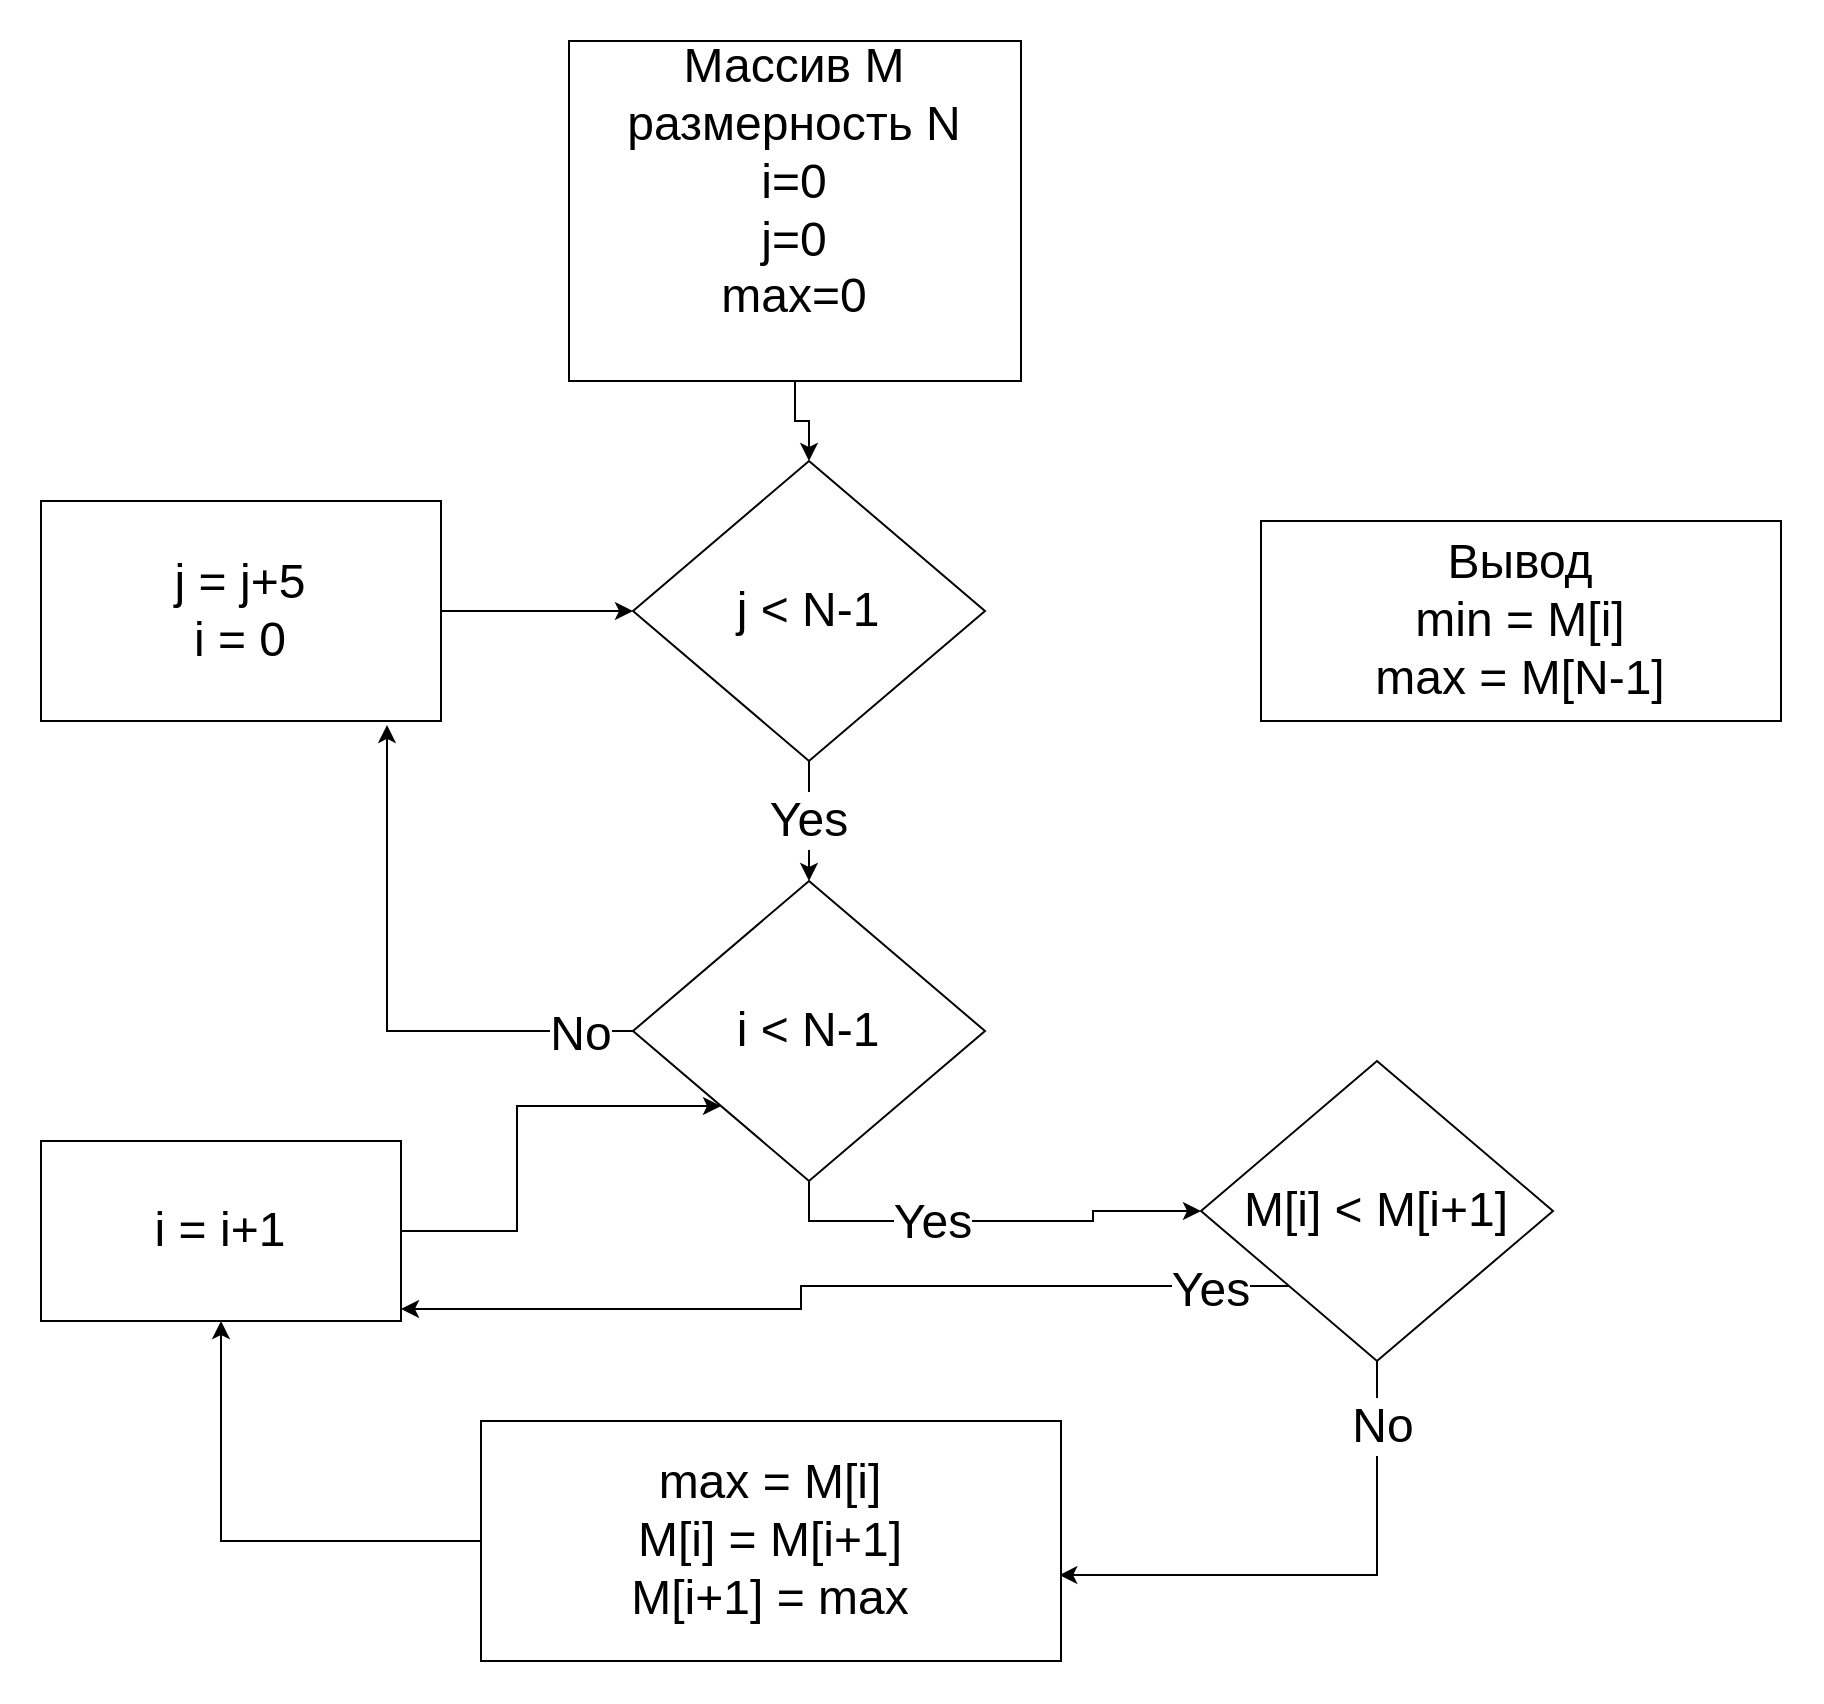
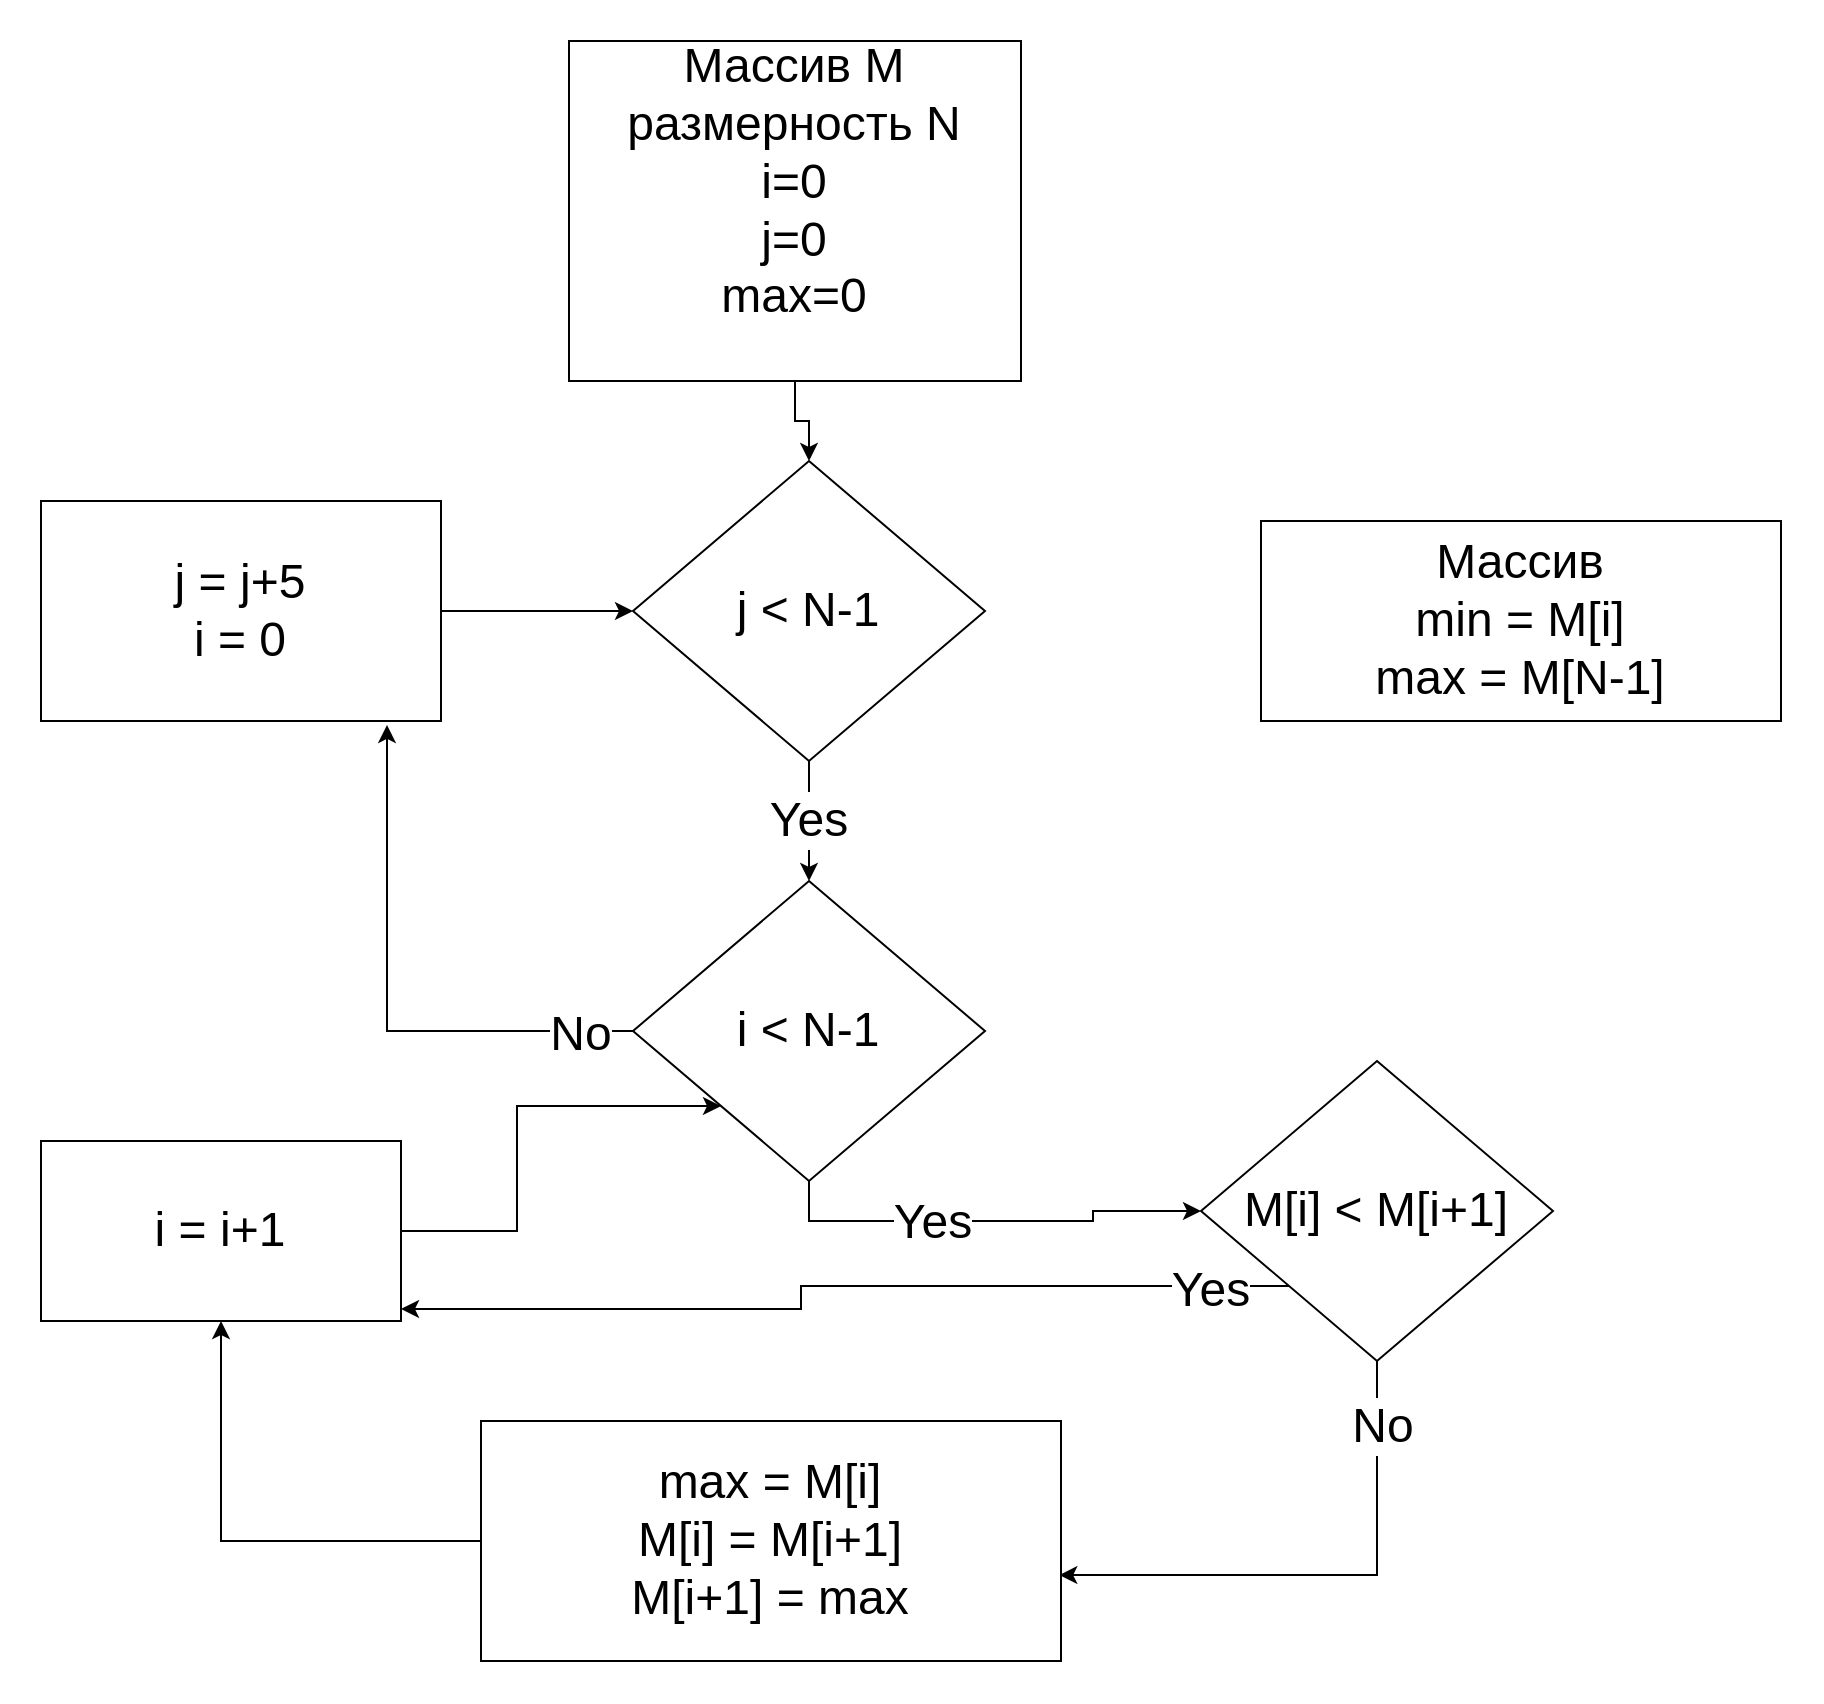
node "Вывод min = M[i] max = M[N-1]": label "Вывод min = M[i] max = M[N-1]" -> "Массив min = M[i] max = M[N-1]"
